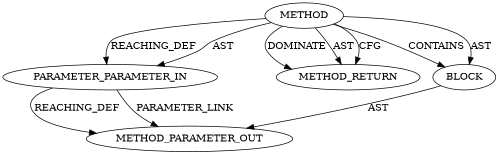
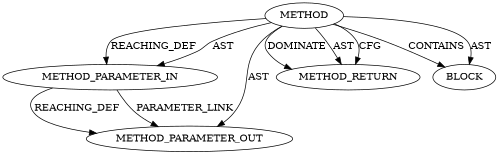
node "PARAMETER_PARAMETER_IN": label "PARAMETER_PARAMETER_IN" -> "METHOD_PARAMETER_IN"
edge "BLOCK" -> "METHOD_PARAMETER_OUT": now "METHOD" -> "METHOD_PARAMETER_OUT"
